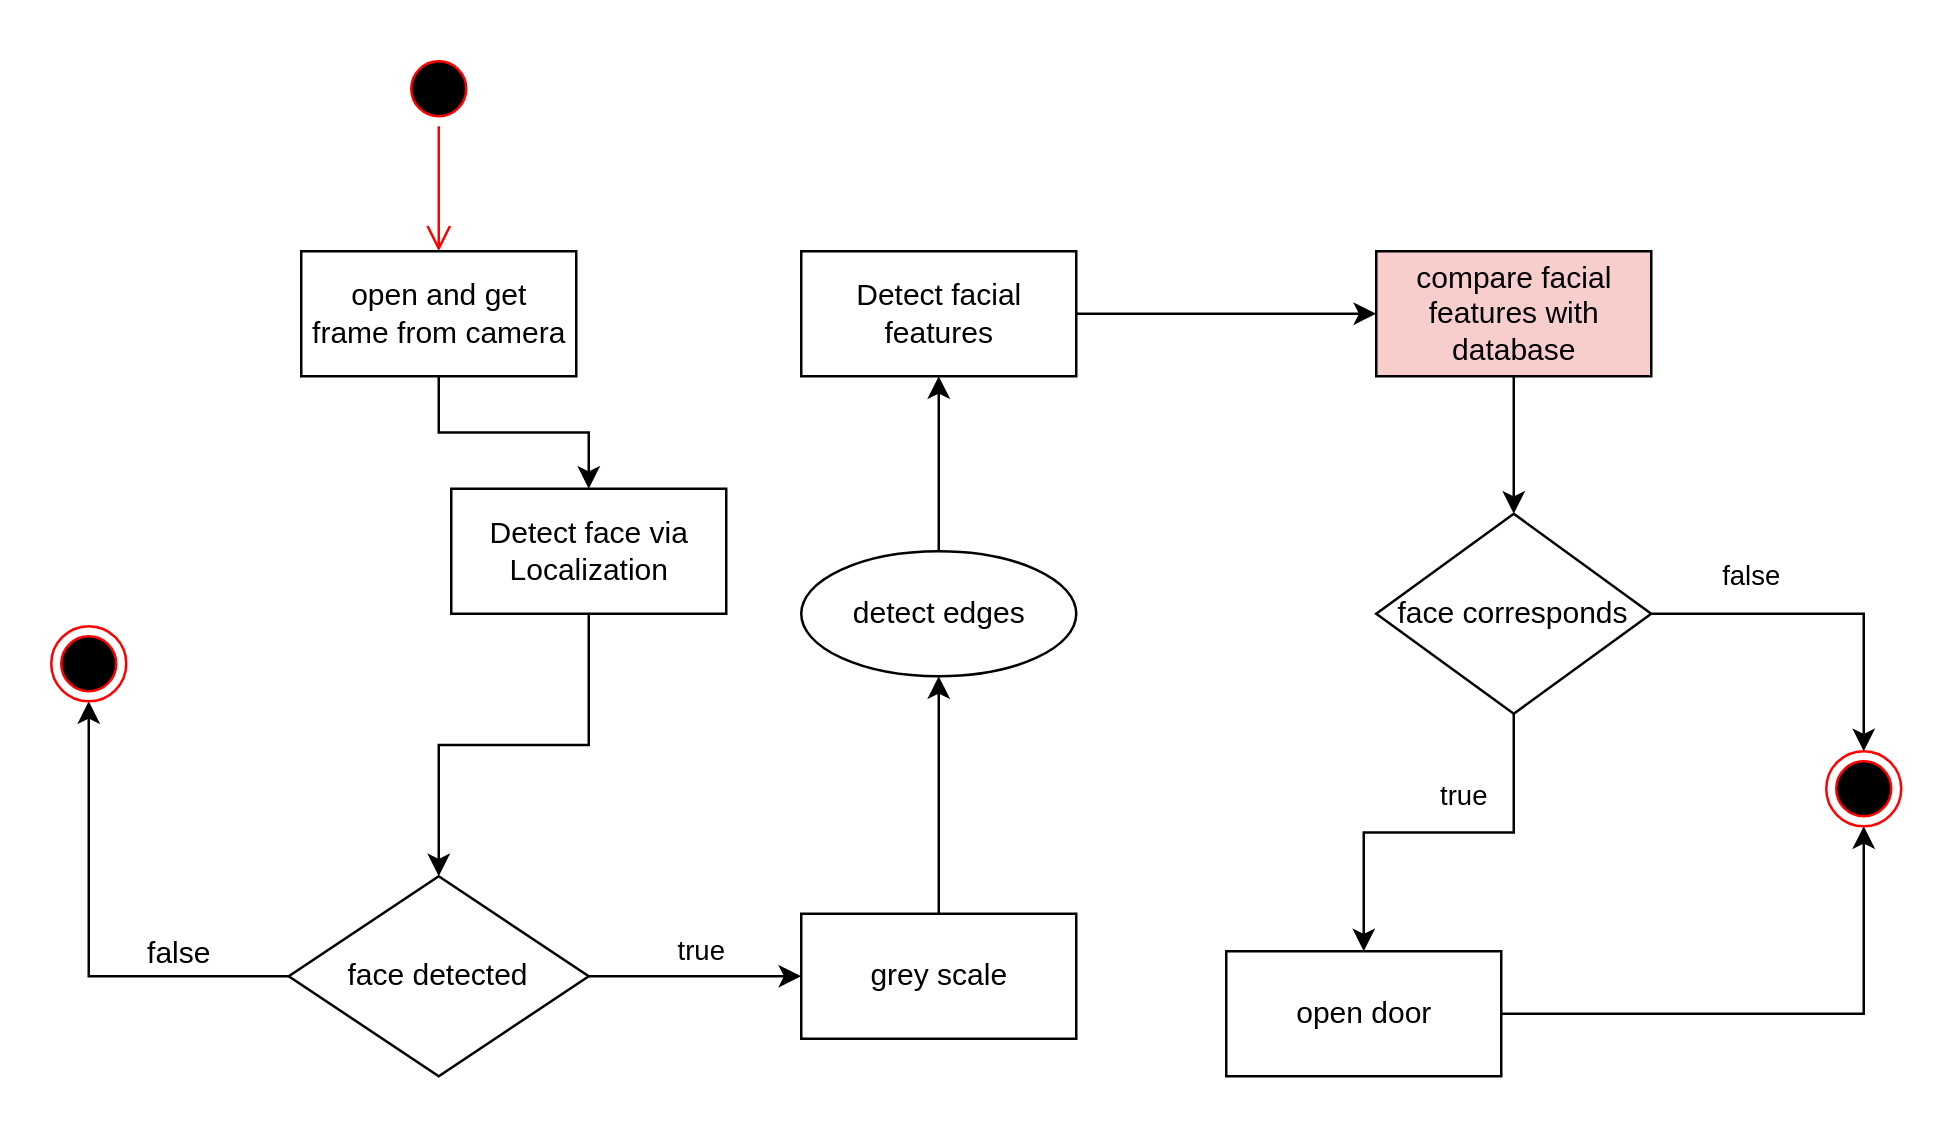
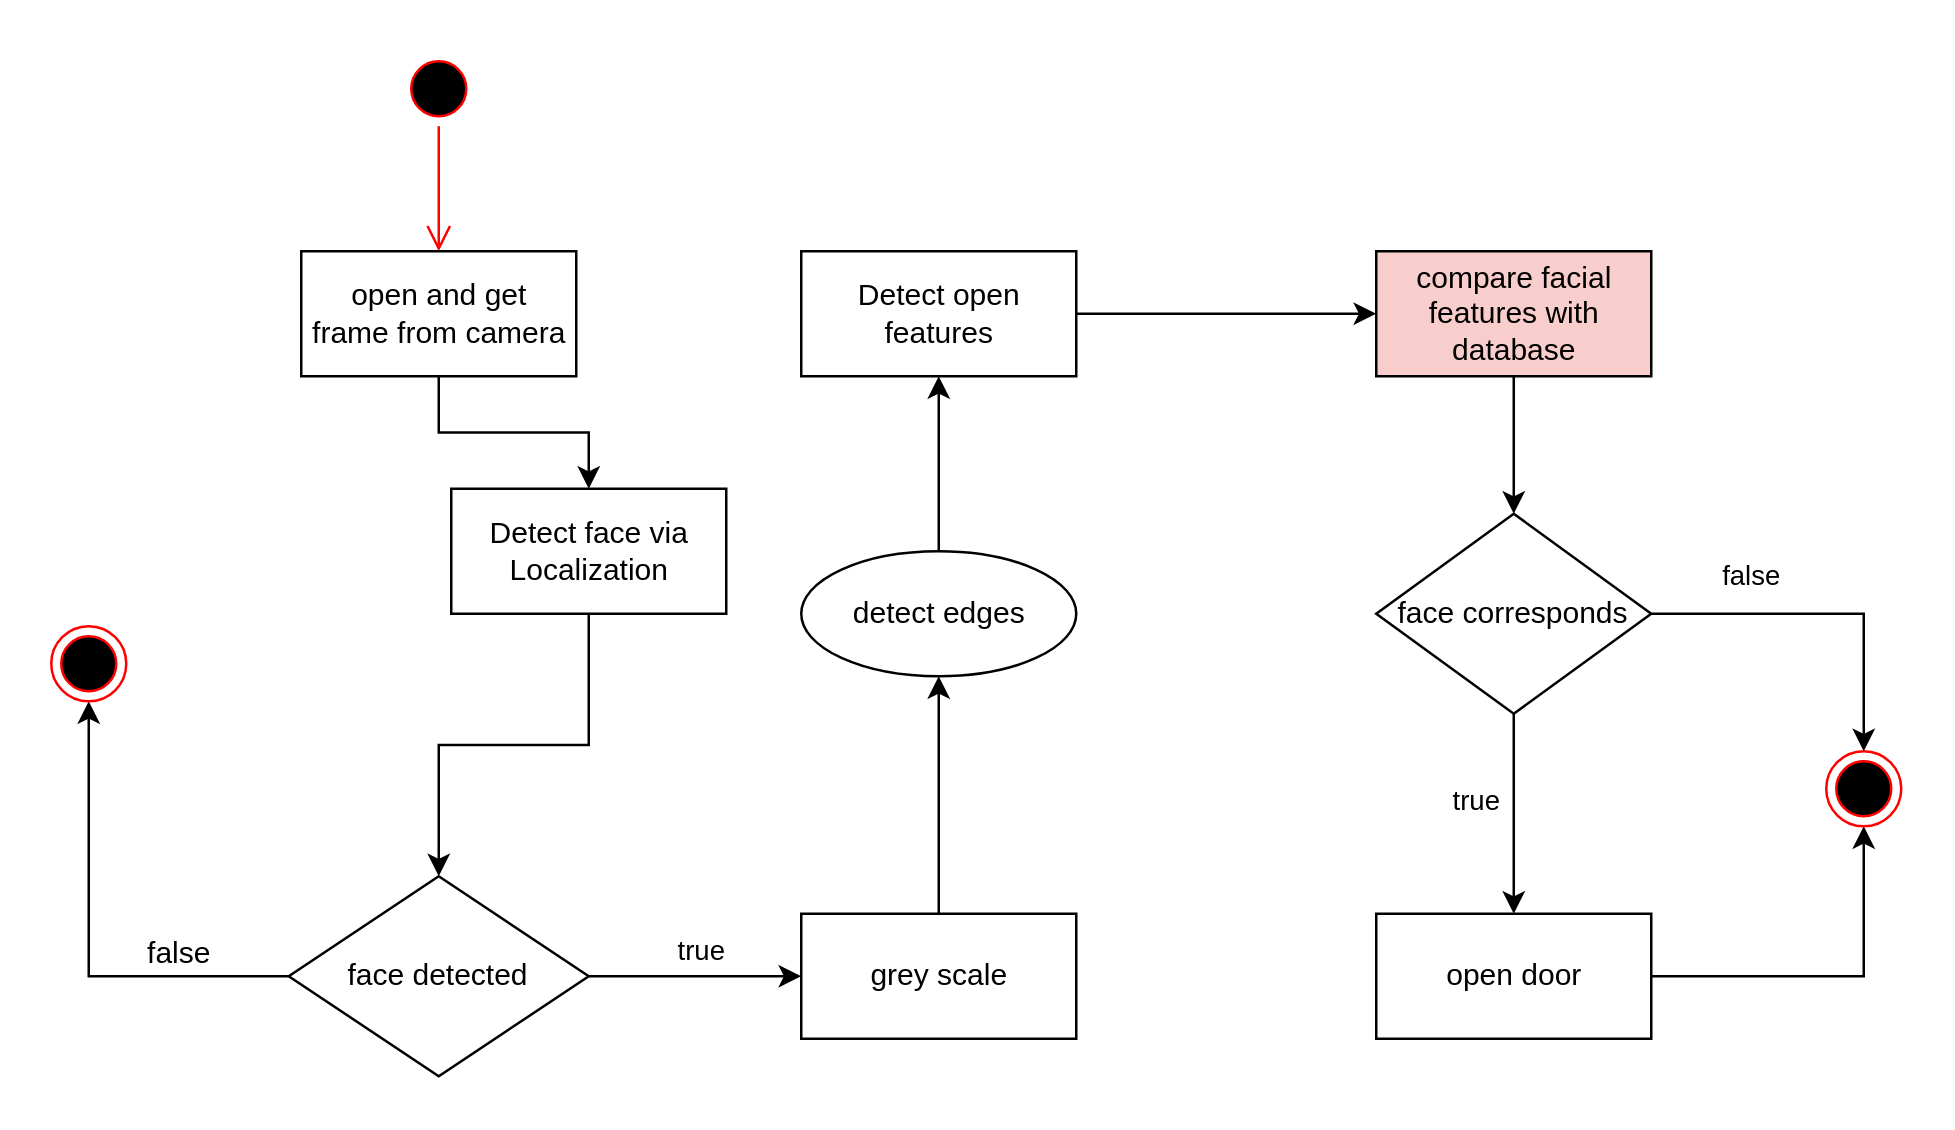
node "Detect facial features": label "Detect facial features" -> "Detect open features"
node "open door": moved (1364, 1014) -> (1514, 976)
